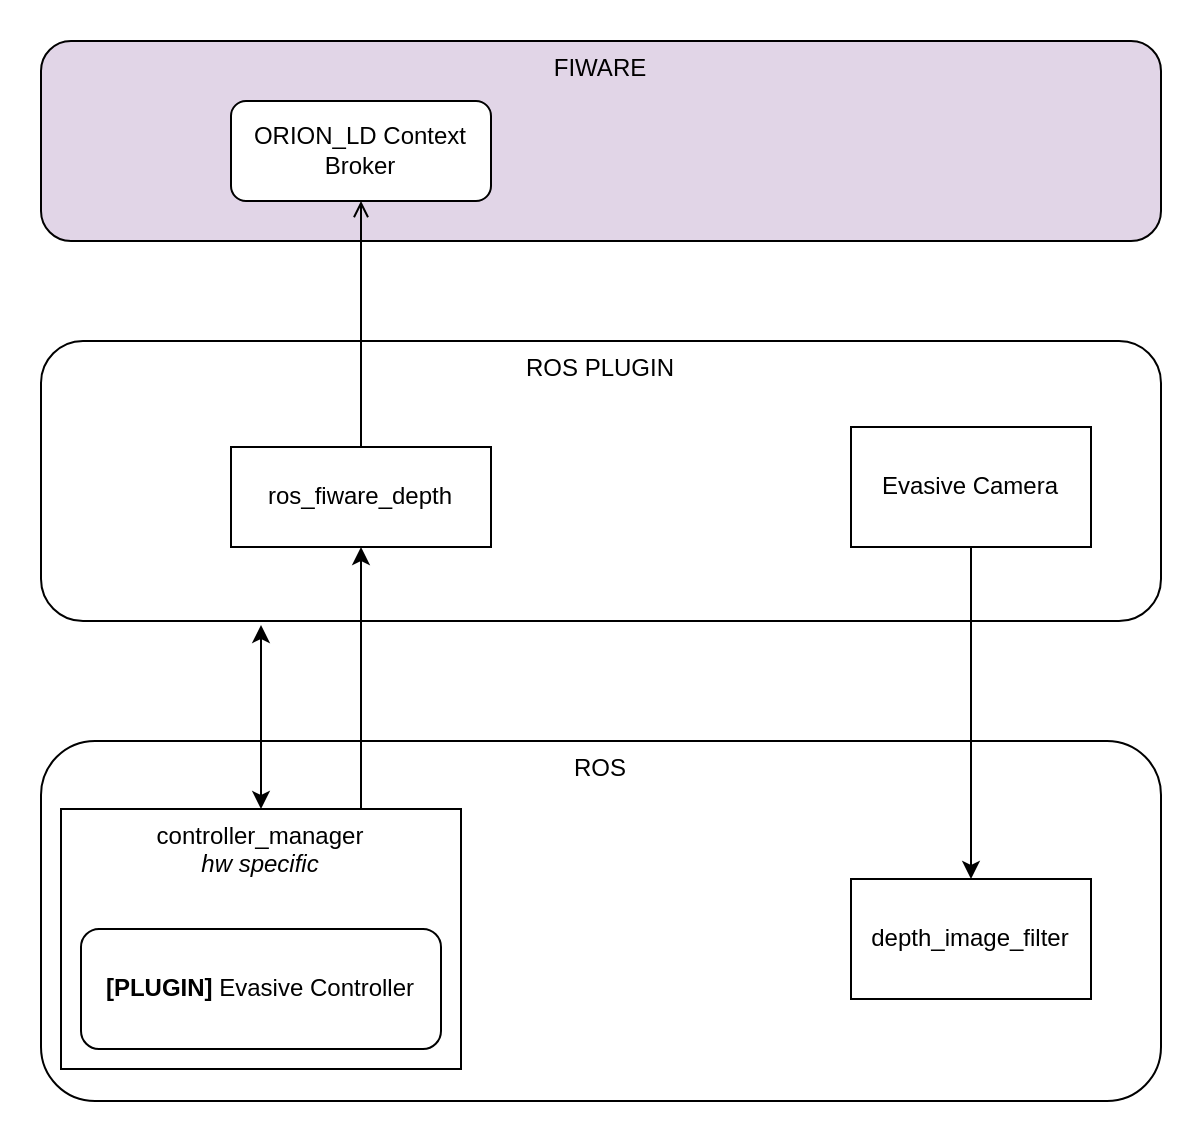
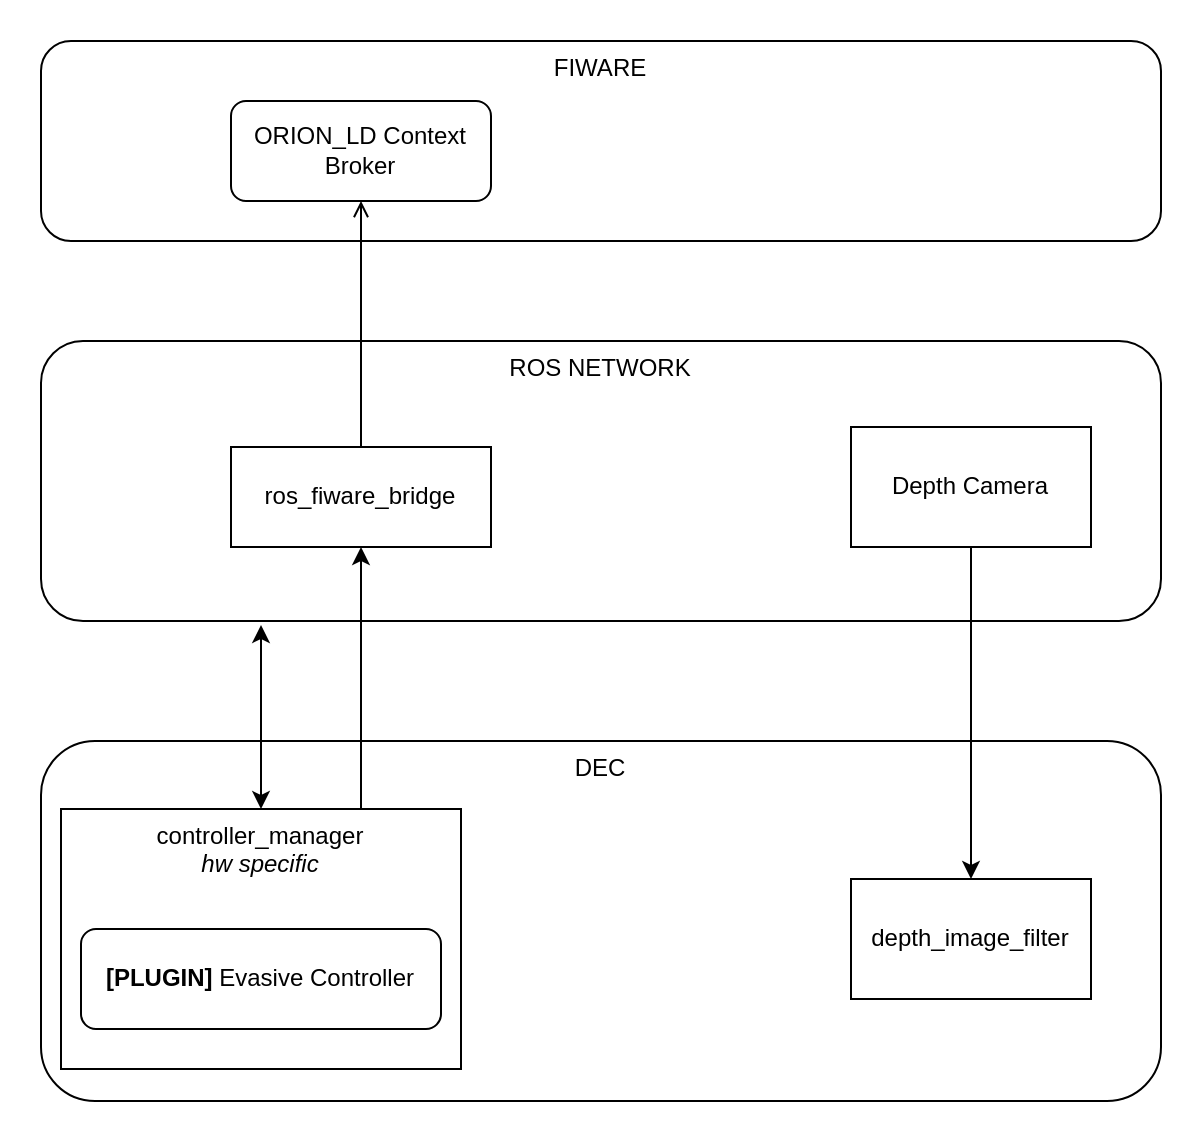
node "FIWARE": fillcolor #e1d5e7 -> #ffffff
node "ROS PLUGIN": label "ROS PLUGIN" -> "ROS NETWORK"
node "Evasive Camera": label "Evasive Camera" -> "Depth Camera"
node "ros_fiware_depth": label "ros_fiware_depth" -> "ros_fiware_bridge"
node "ROS": label "ROS" -> "DEC"
node "[PLUGIN] Evasive Controller": size 360x120 -> 360x100
